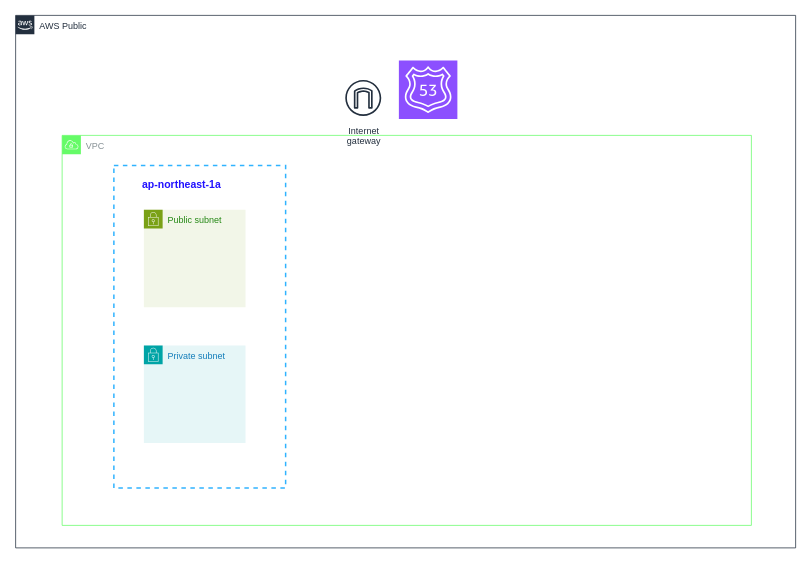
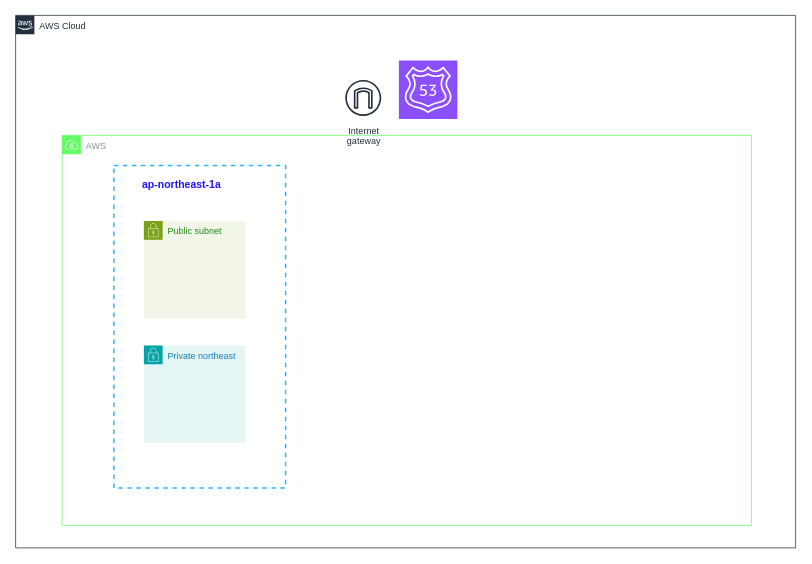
node "AWS Public": label "AWS Public" -> "AWS Cloud"
node "VPC": label "VPC" -> "AWS"
node "Public subnet": moved (194, 258) -> (194, 270)
node "Private subnet": label "Private subnet" -> "Private northeast"
